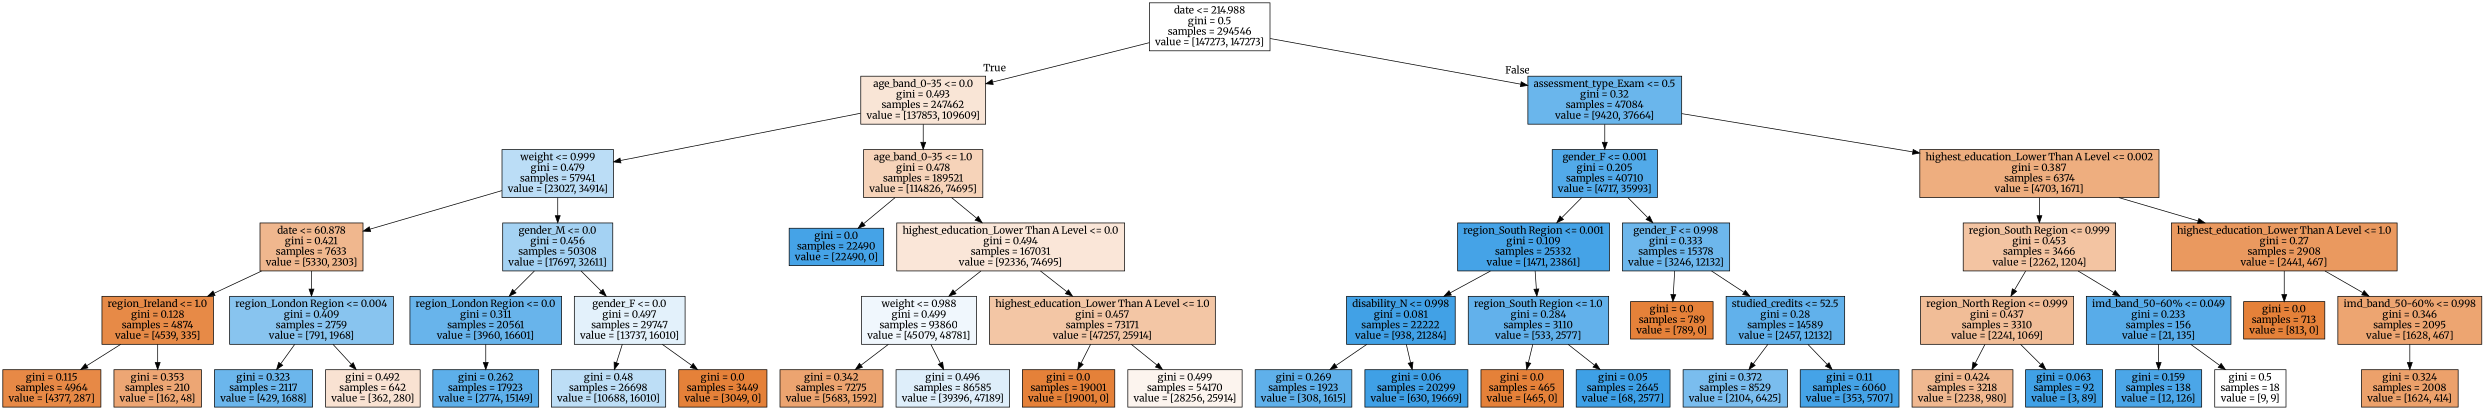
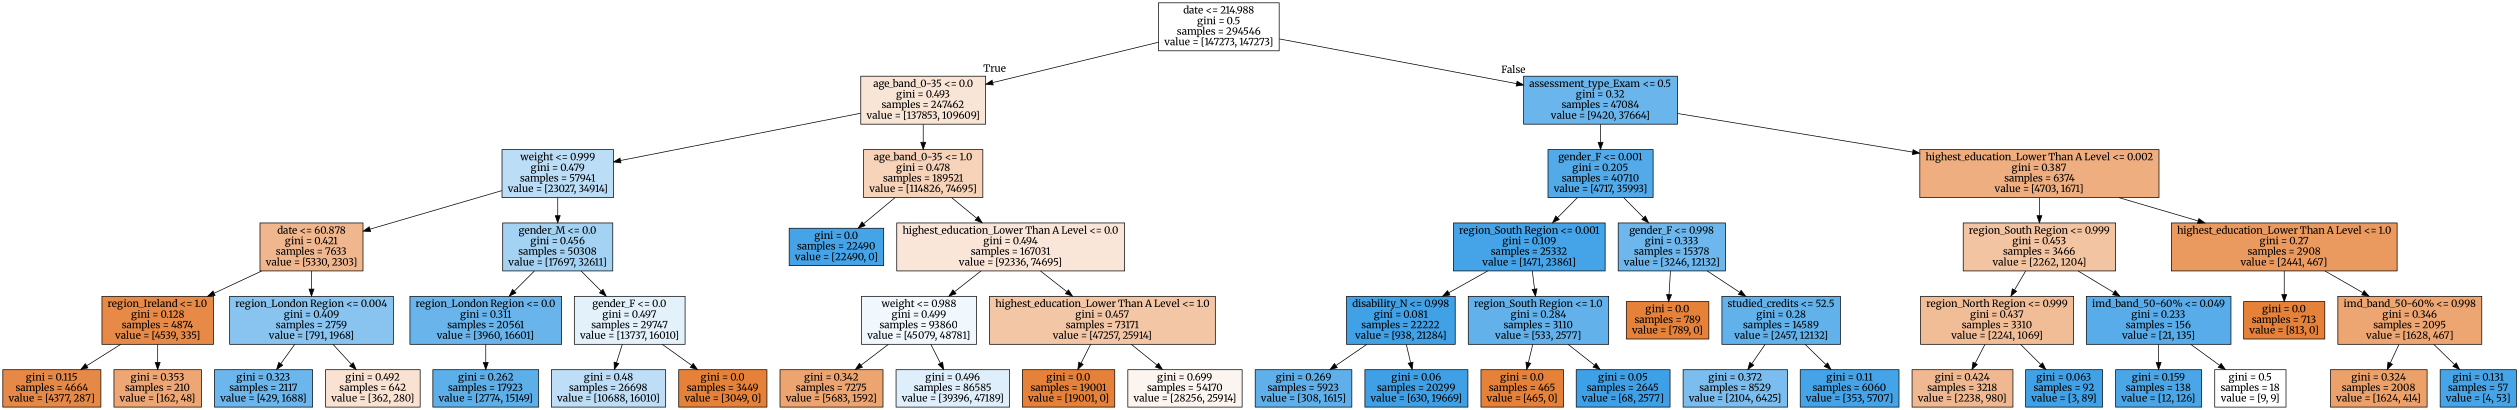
node "gini = 0.115 samples = 4964 value = [4377, 287]": label "gini = 0.115 samples = 4964 value = [4377, 287]" -> "gini = 0.115 samples = 4664 value = [4377, 287]"
node "gini = 0.499 samples = 54170 value = [28256, 25914]": label "gini = 0.499 samples = 54170 value = [28256, 25914]" -> "gini = 0.699 samples = 54170 value = [28256, 25914]"
node "gini = 0.269 samples = 1923 value = [308, 1615]": label "gini = 0.269 samples = 1923 value = [308, 1615]" -> "gini = 0.269 samples = 5923 value = [308, 1615]"
node "gini = 0.131 samples = 57 value = [4, 53]": added
